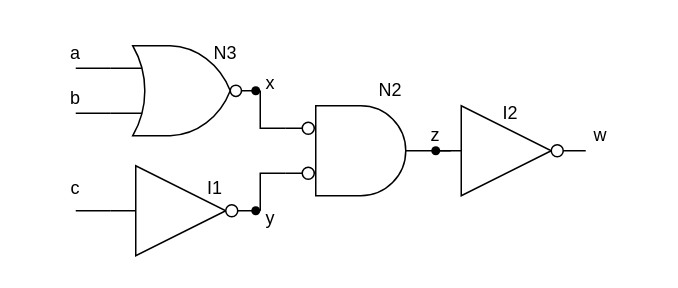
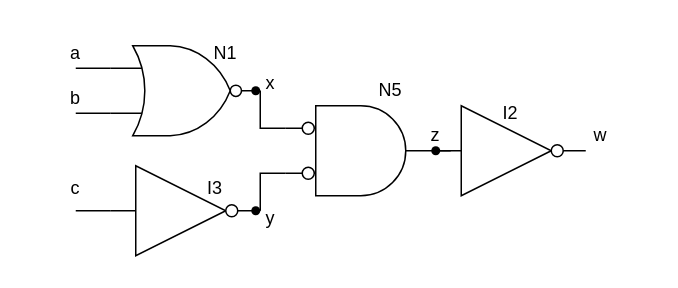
node "N3": label "N3" -> "N1"
node "N2": label "N2" -> "N5"
node "I1": label "I1" -> "I3"
